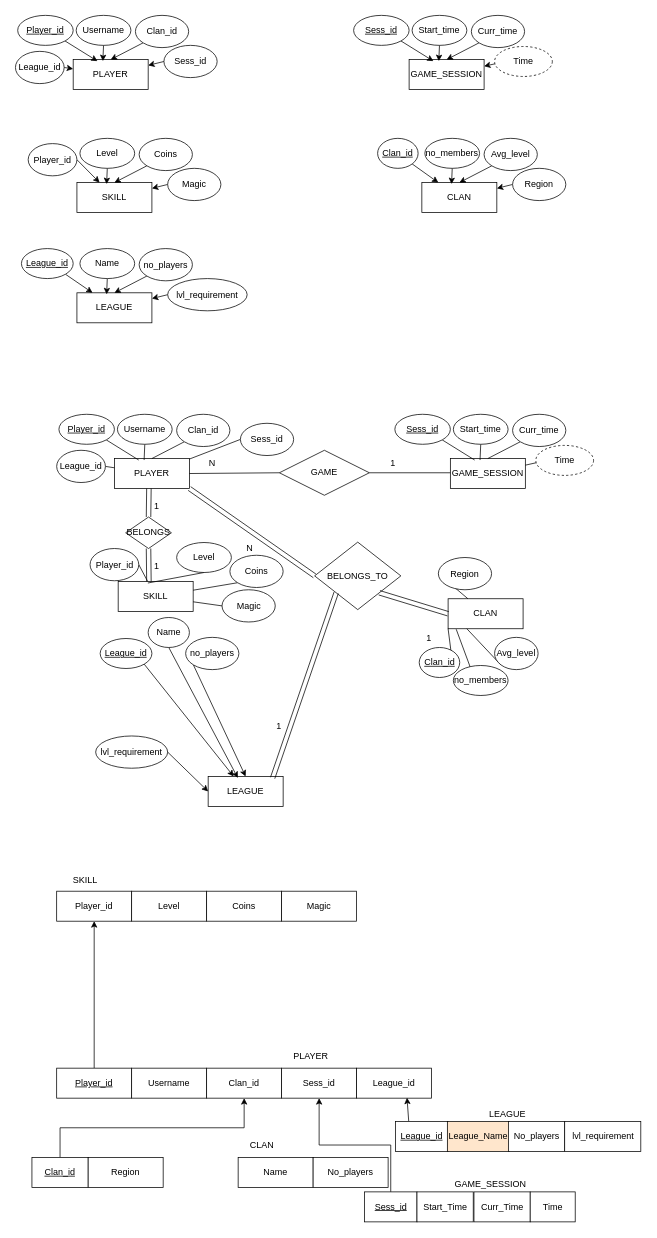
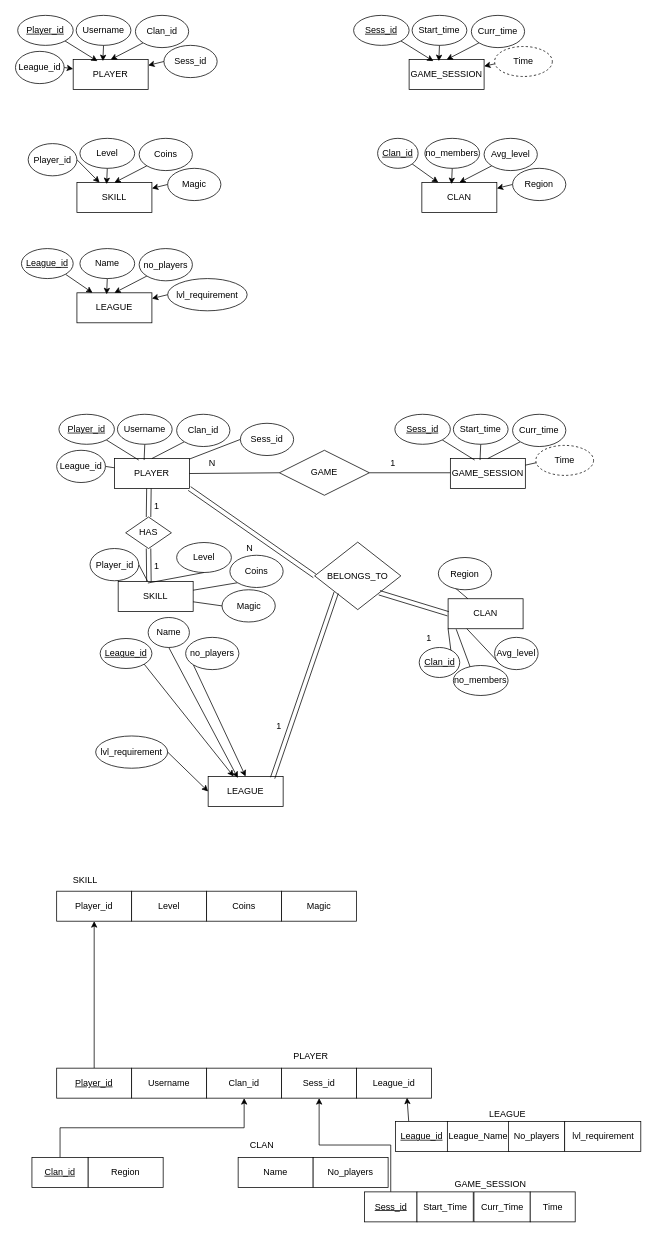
node "BELONGS": label "BELONGS" -> "HAS"
node "League_Name": fillcolor #ffe6cc -> #ffffff
